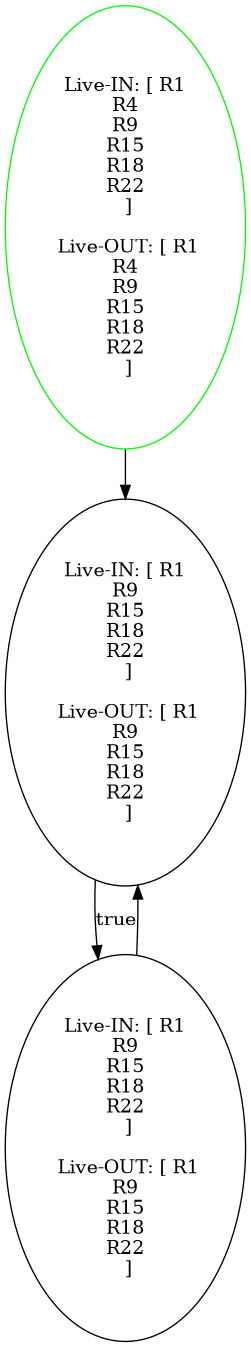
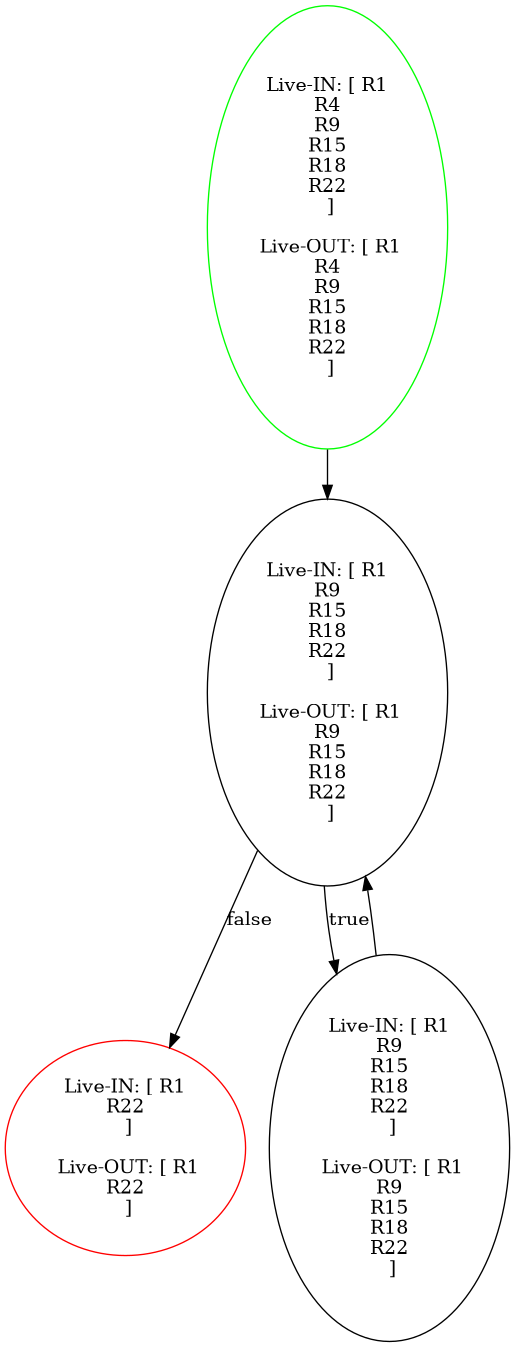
node "Live-IN: [ R1 R22 ] Live-OUT: [ R1 R22 ]": added
